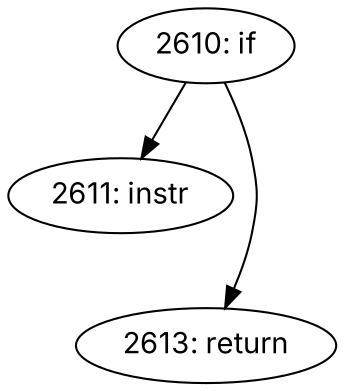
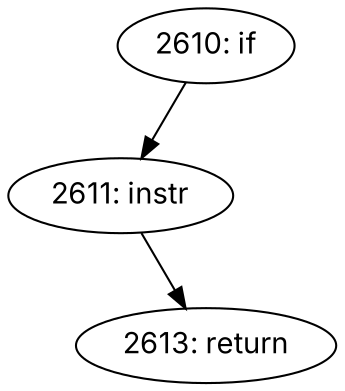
edge "2610: if" -> "2613: return": now "2611: instr" -> "2613: return"
